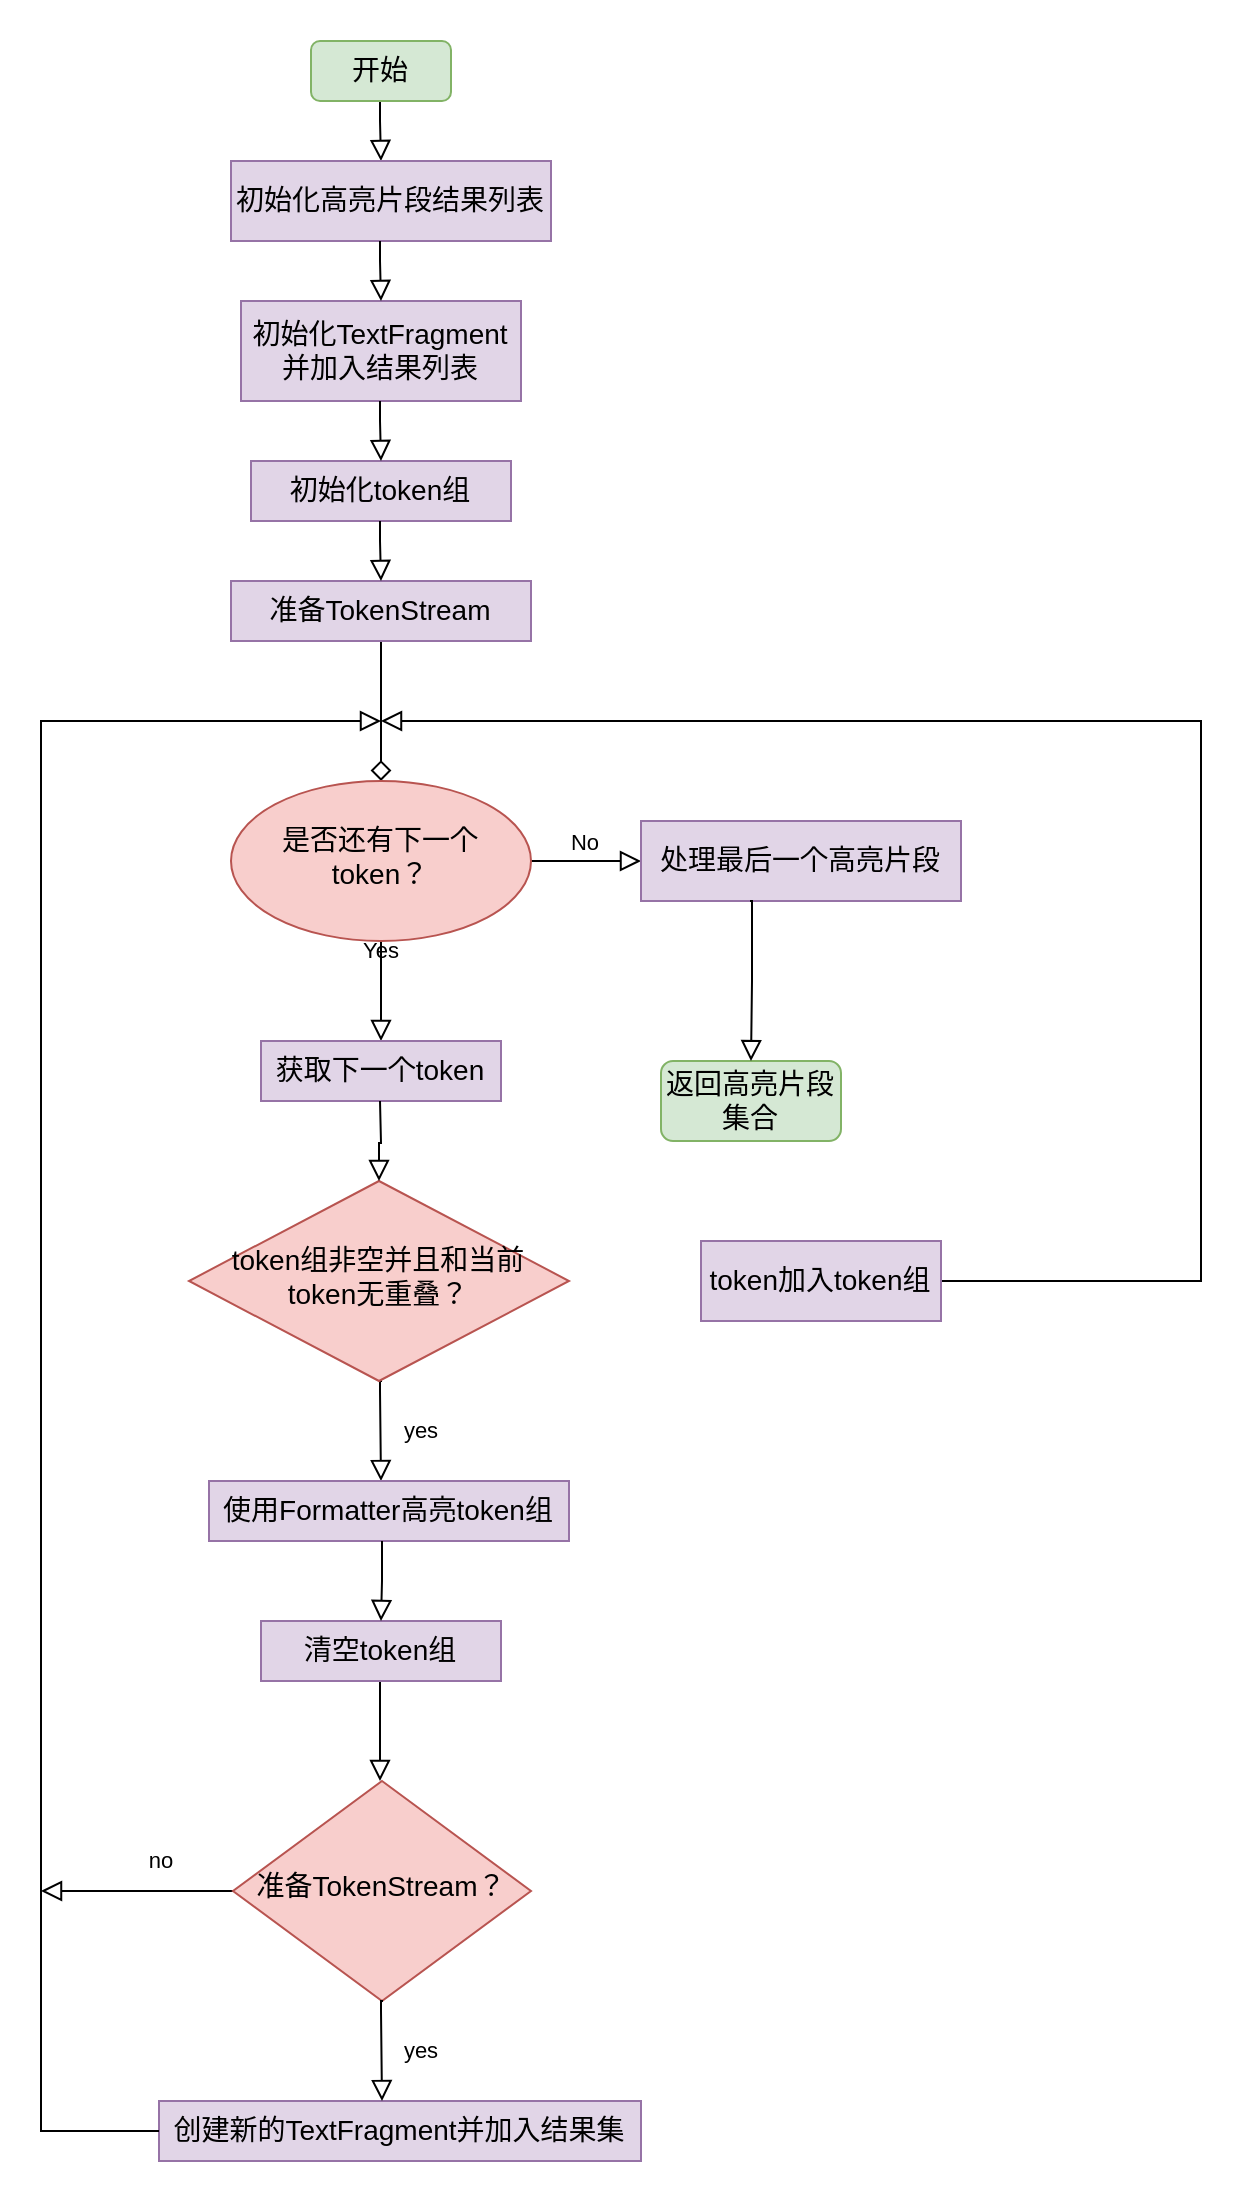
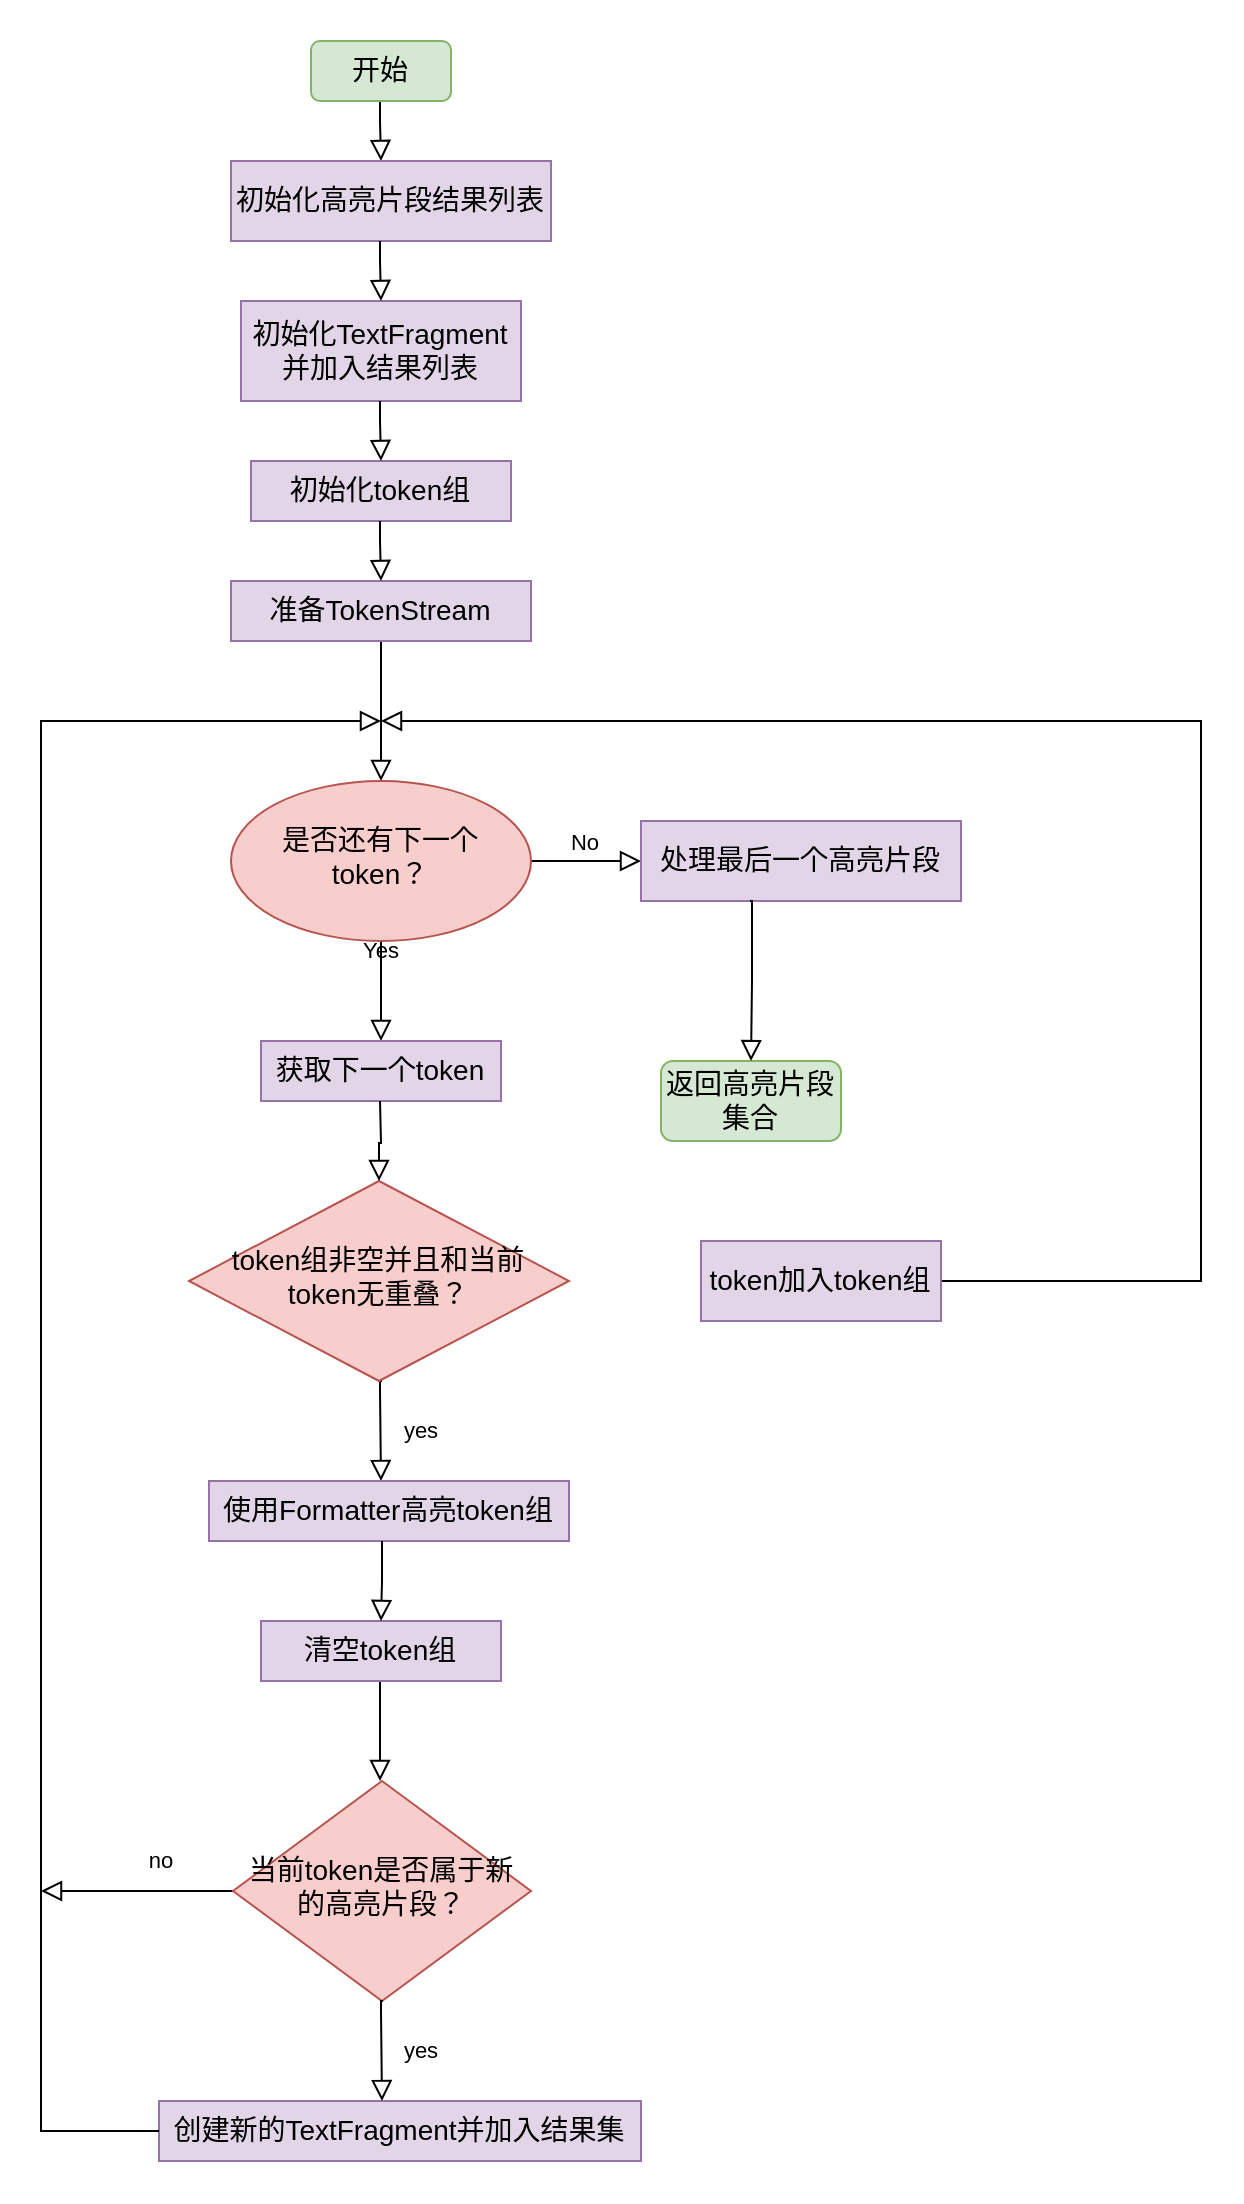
edge "准备TokenStream" -> "是否还有下一个token？": arrowhead diamond -> block
node "准备TokenStream？": label "准备TokenStream？" -> "当前token是否属于新的高亮片段？"
